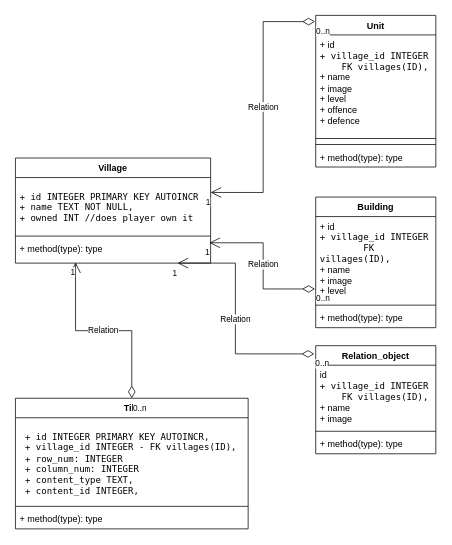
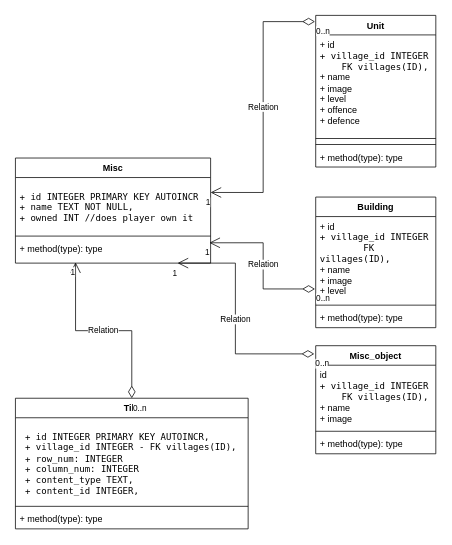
node "Village": label "Village" -> "Misc"
node "Relation_object": label "Relation_object" -> "Misc_object"
